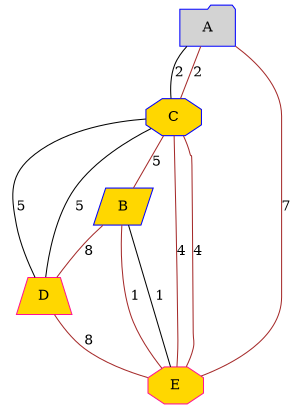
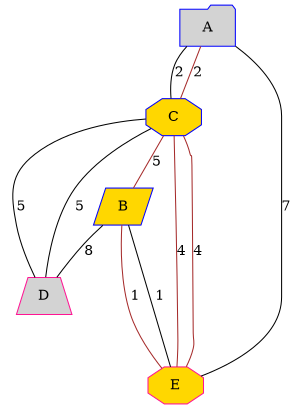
edge "A" -- "E": color brown -> black
edge "B" -- "D": color brown -> black
node "D": fillcolor gold -> lightgrey
edge "D" -- "E": removed, label "8"
